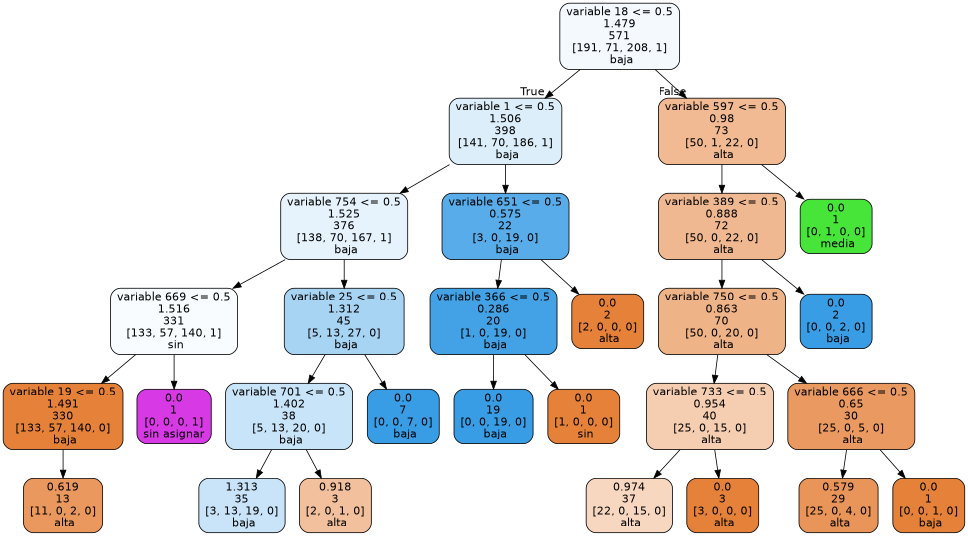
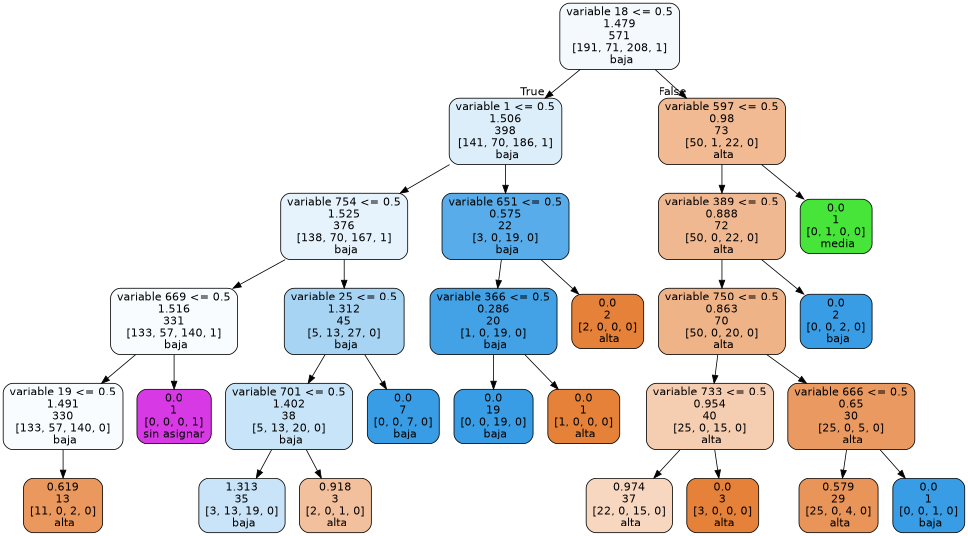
node "variable 669 <= 0.5 1.516 331 [133, 57, 140, 1] sin": label "variable 669 <= 0.5 1.516 331 [133, 57, 140, 1] sin" -> "variable 669 <= 0.5 1.516 331 [133, 57, 140, 1] baja"
node "variable 19 <= 0.5 1.491 330 [133, 57, 140, 0] baja": fillcolor #e58139 -> #f8fcfe
node "0.0 1 [1, 0, 0, 0] sin": label "0.0 1 [1, 0, 0, 0] sin" -> "0.0 1 [1, 0, 0, 0] alta"
node "0.0 1 [0, 0, 1, 0] baja": fillcolor #e58139 -> #399de5
